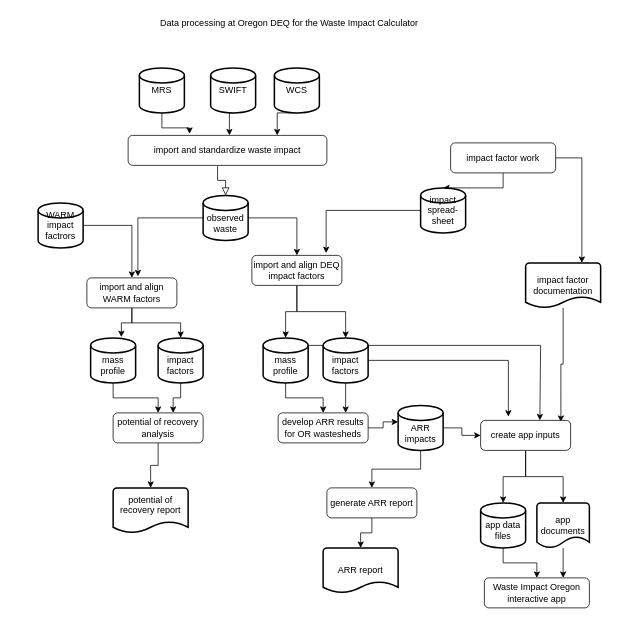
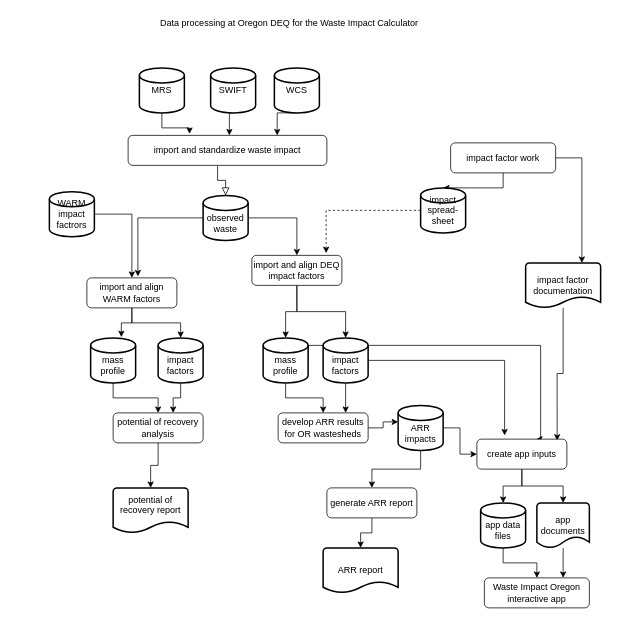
edge "impact spread-sheet" -> "import and align DEQ impact factors": style solid -> dashed
node "WARM impact factrors": moved (60, 225) -> (72, 214)
node "create app inputs": moved (525, 435) -> (522, 454)
